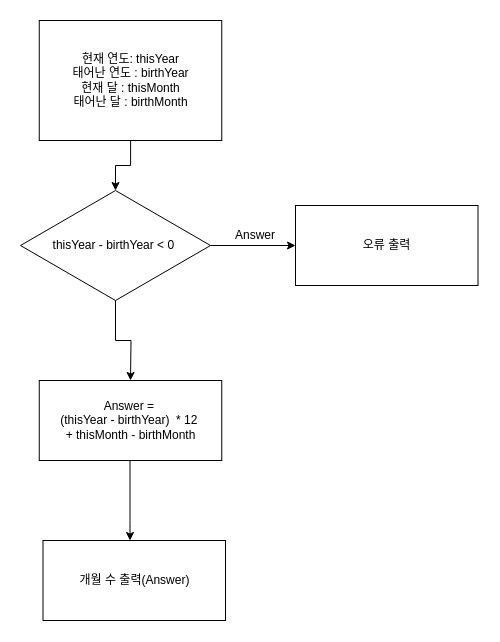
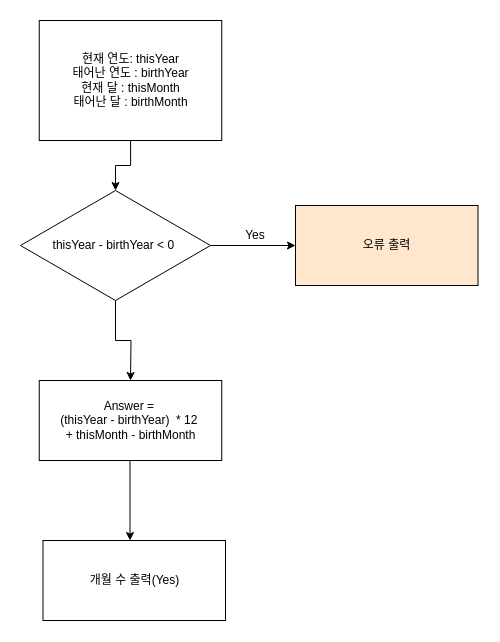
node "Answer": label "Answer" -> "Yes"
node "오류 출력": fillcolor #ffffff -> #ffe6cc
node "개월 수 출력(Answer)": label "개월 수 출력(Answer)" -> "개월 수 출력(Yes)"
